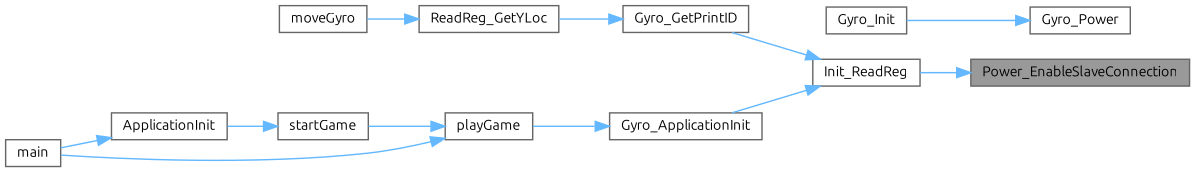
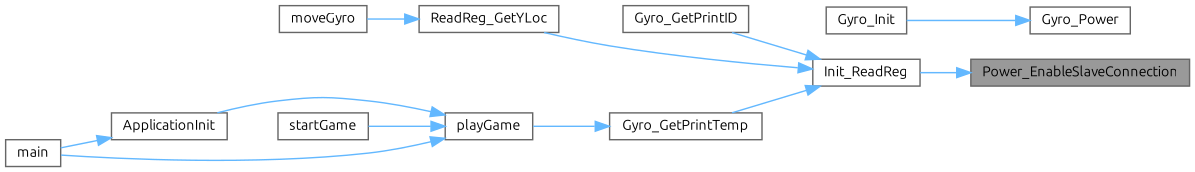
edge "ReadReg_GetYLoc" -> "Gyro_GetPrintID": now "ReadReg_GetYLoc" -> "Init_ReadReg"
edge "ApplicationInit" -> "startGame": now "ApplicationInit" -> "playGame"
node "Gyro_ApplicationInit": label "Gyro_ApplicationInit" -> "Gyro_GetPrintTemp"
